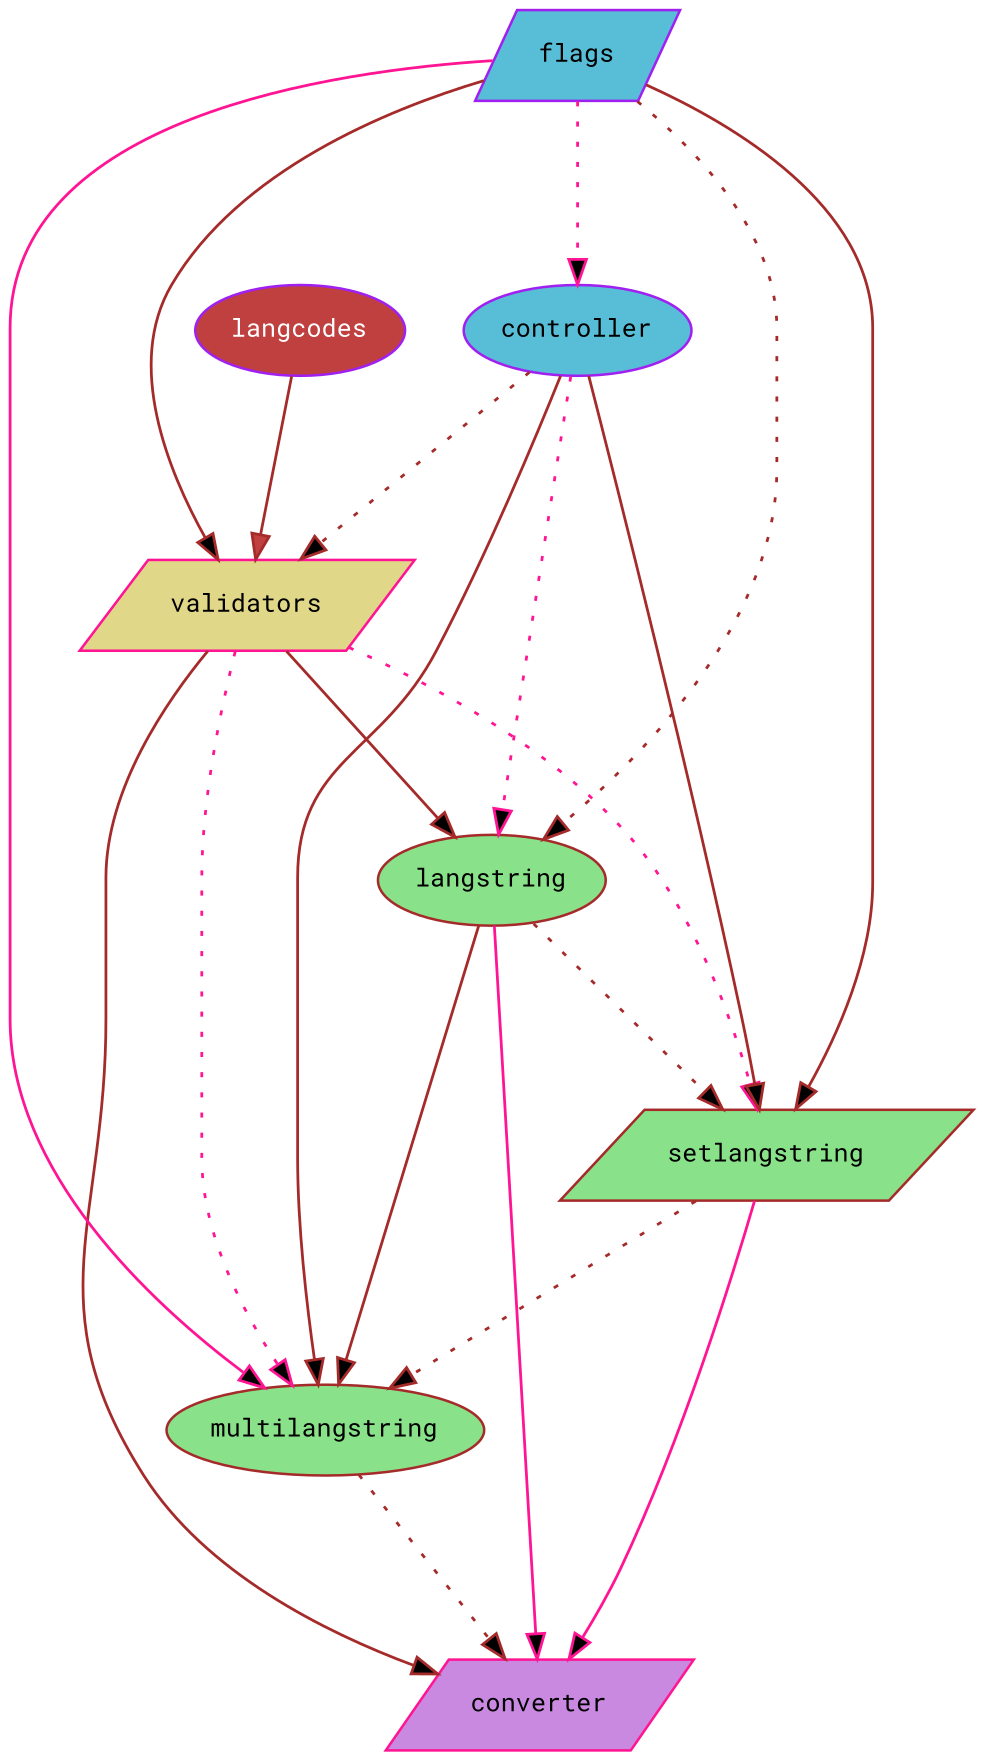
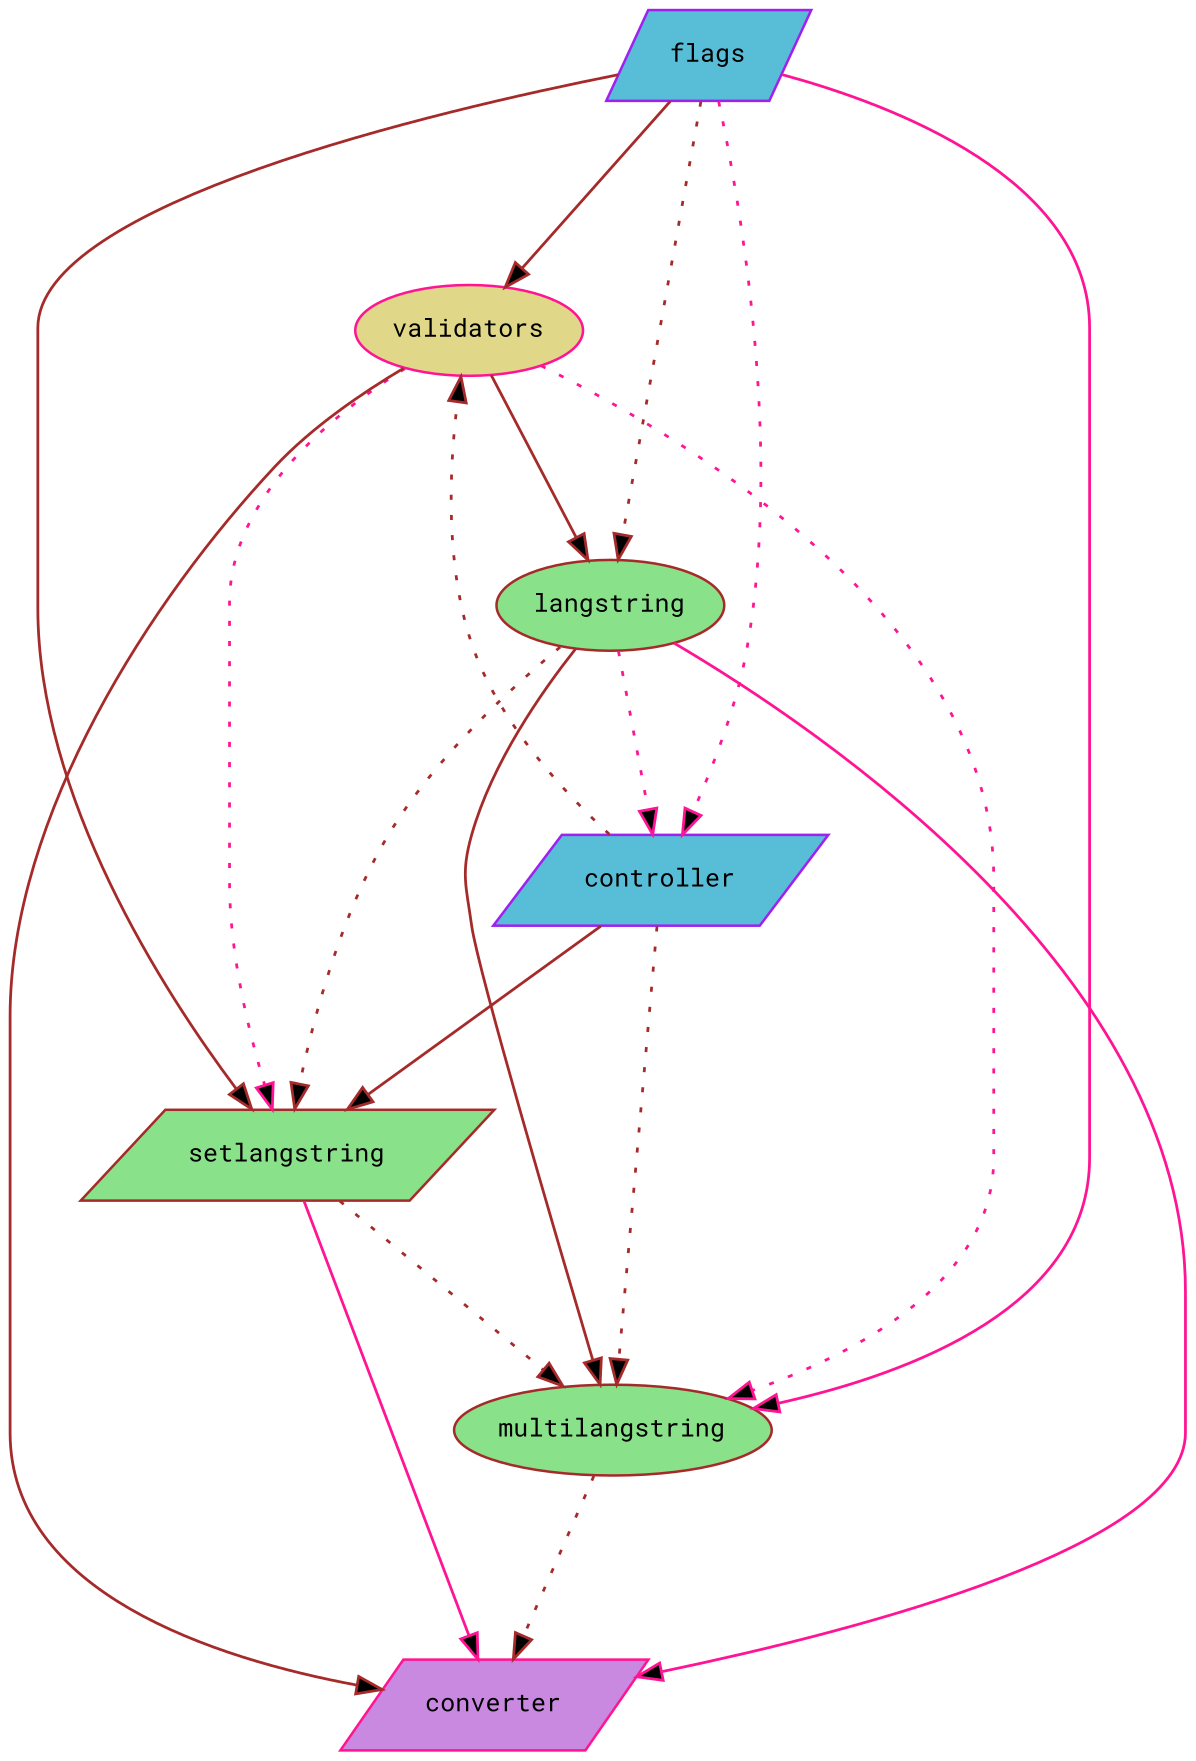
node "langcodes": removed
node "controller": shape ellipse -> parallelogram
edge "controller" -> "langstring": reversed
node "validators": shape parallelogram -> ellipse
edge "controller" -> "multilangstring": style solid -> dotted
